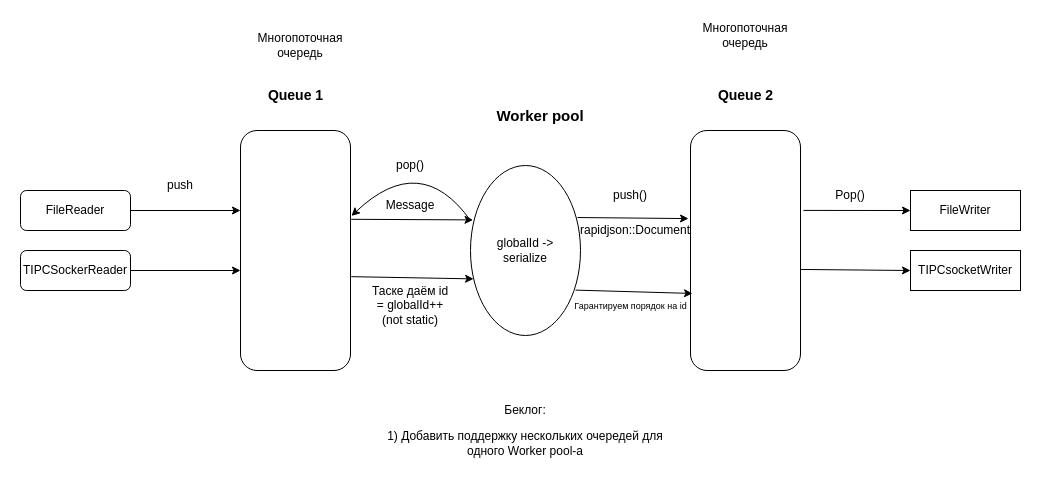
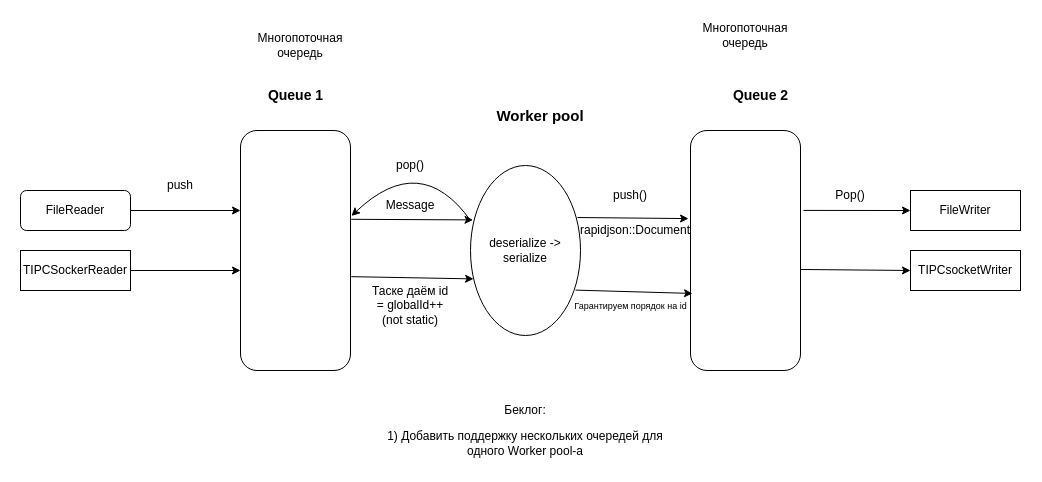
node "Queue 2": moved (746, 96) -> (761, 96)
node "globalId -> serialize": label "globalId -> serialize" -> "deserialize -> serialize"
node "TIPCSockerReader": shape rounded rectangle -> rectangle
